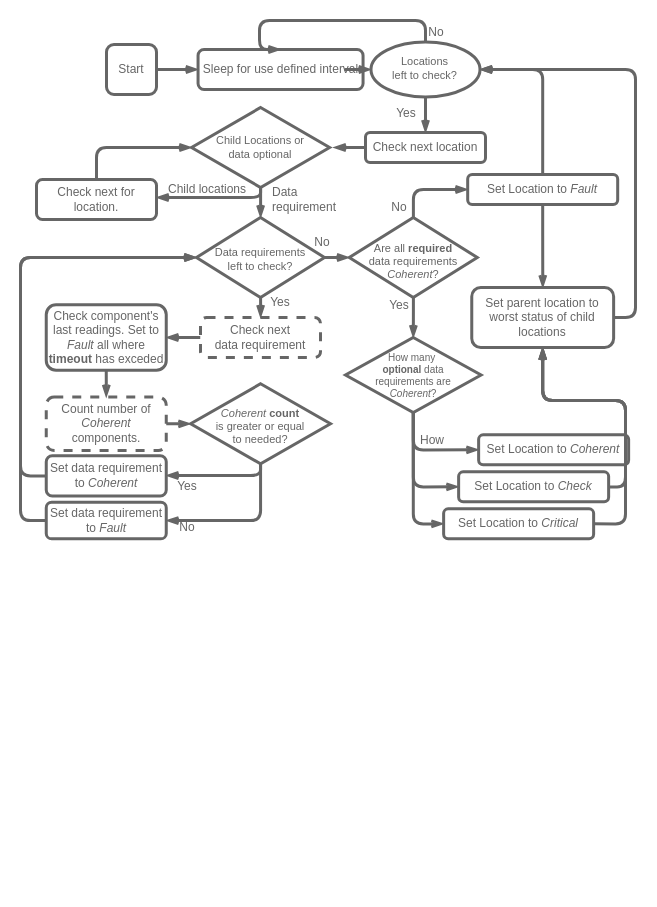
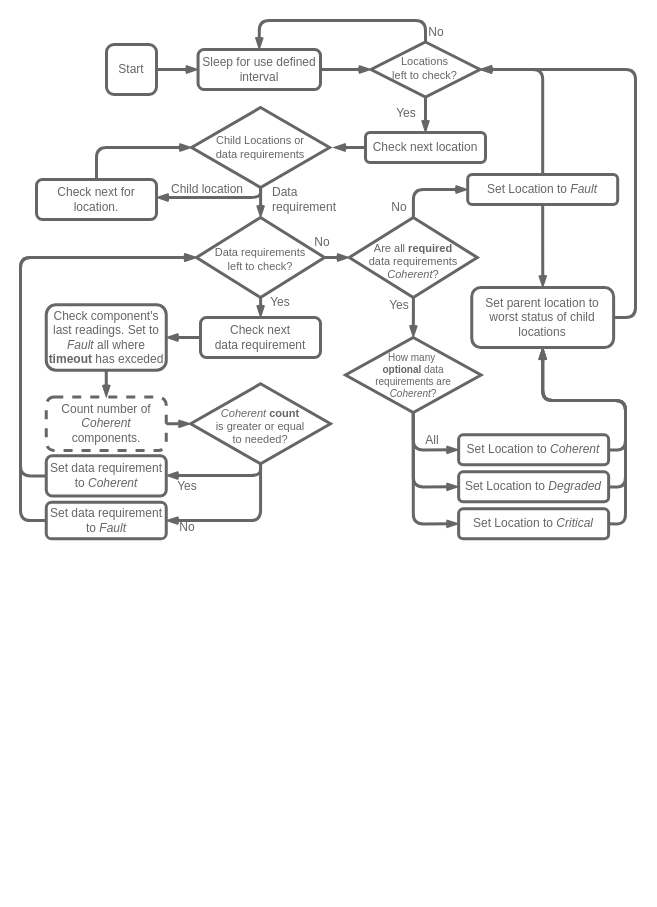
node "Sleep for use defined interval": size 165x40 -> 122x40
node "Locations left to check?": shape ellipse -> diamond
node "Child Locations or data optional": label "Child Locations or data optional" -> "Child Locations or data requirements"
node "Child locations": label "Child locations" -> "Child location"
node "Check next data requirement": style dashed -> solid
node "How": label "How" -> "All"
node "Set Location to Coherent": moved (554, 450) -> (534, 450)
node "Set Location to Check": label "Set Location to Check" -> "Set Location to Degraded"
node "Set Location to Critical": moved (519, 524) -> (534, 524)
